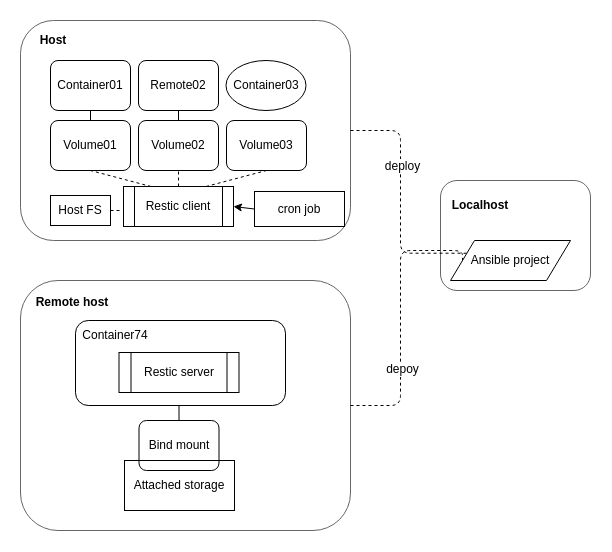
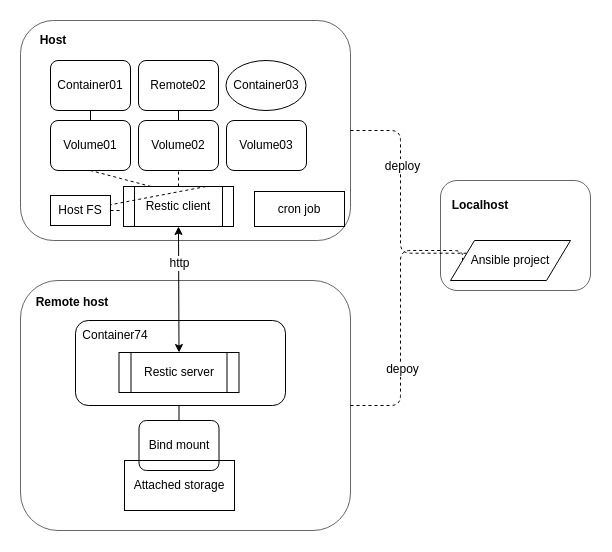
edge "Volume03" -- "Restic client": now "Host FS" -- "Restic client"
edge "cron job" -> "Restic client": removed
edge "Restic client" -- "Restic server": added, label "http"
